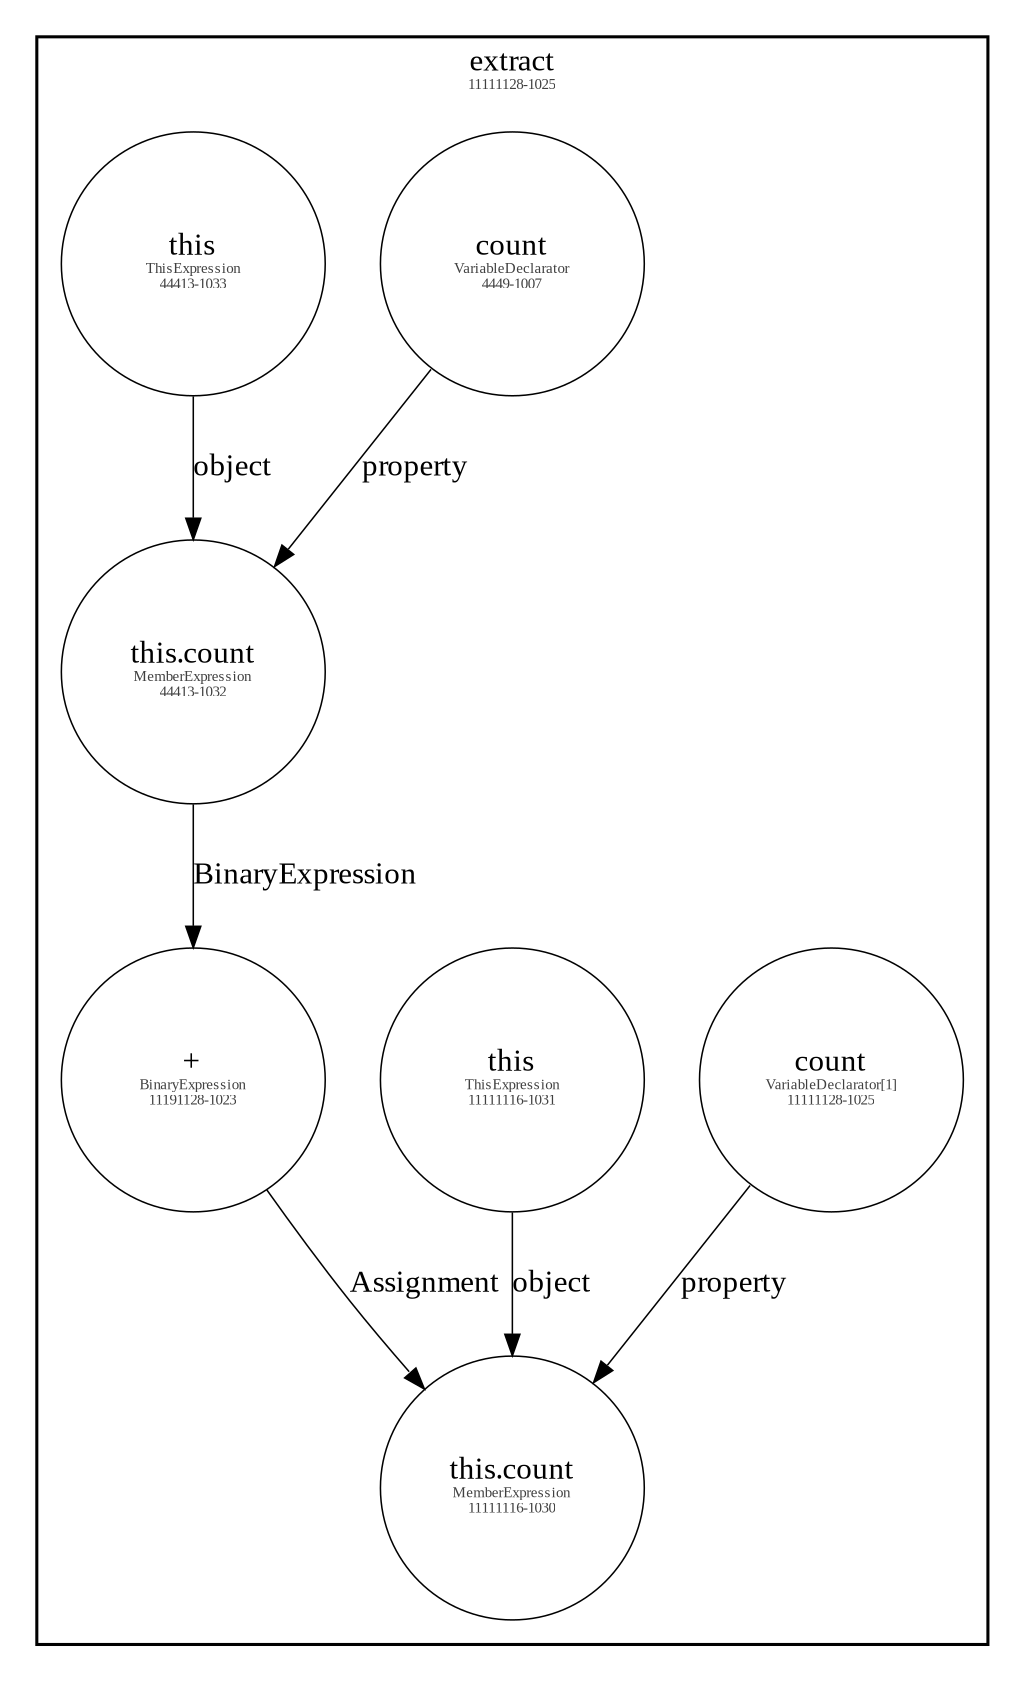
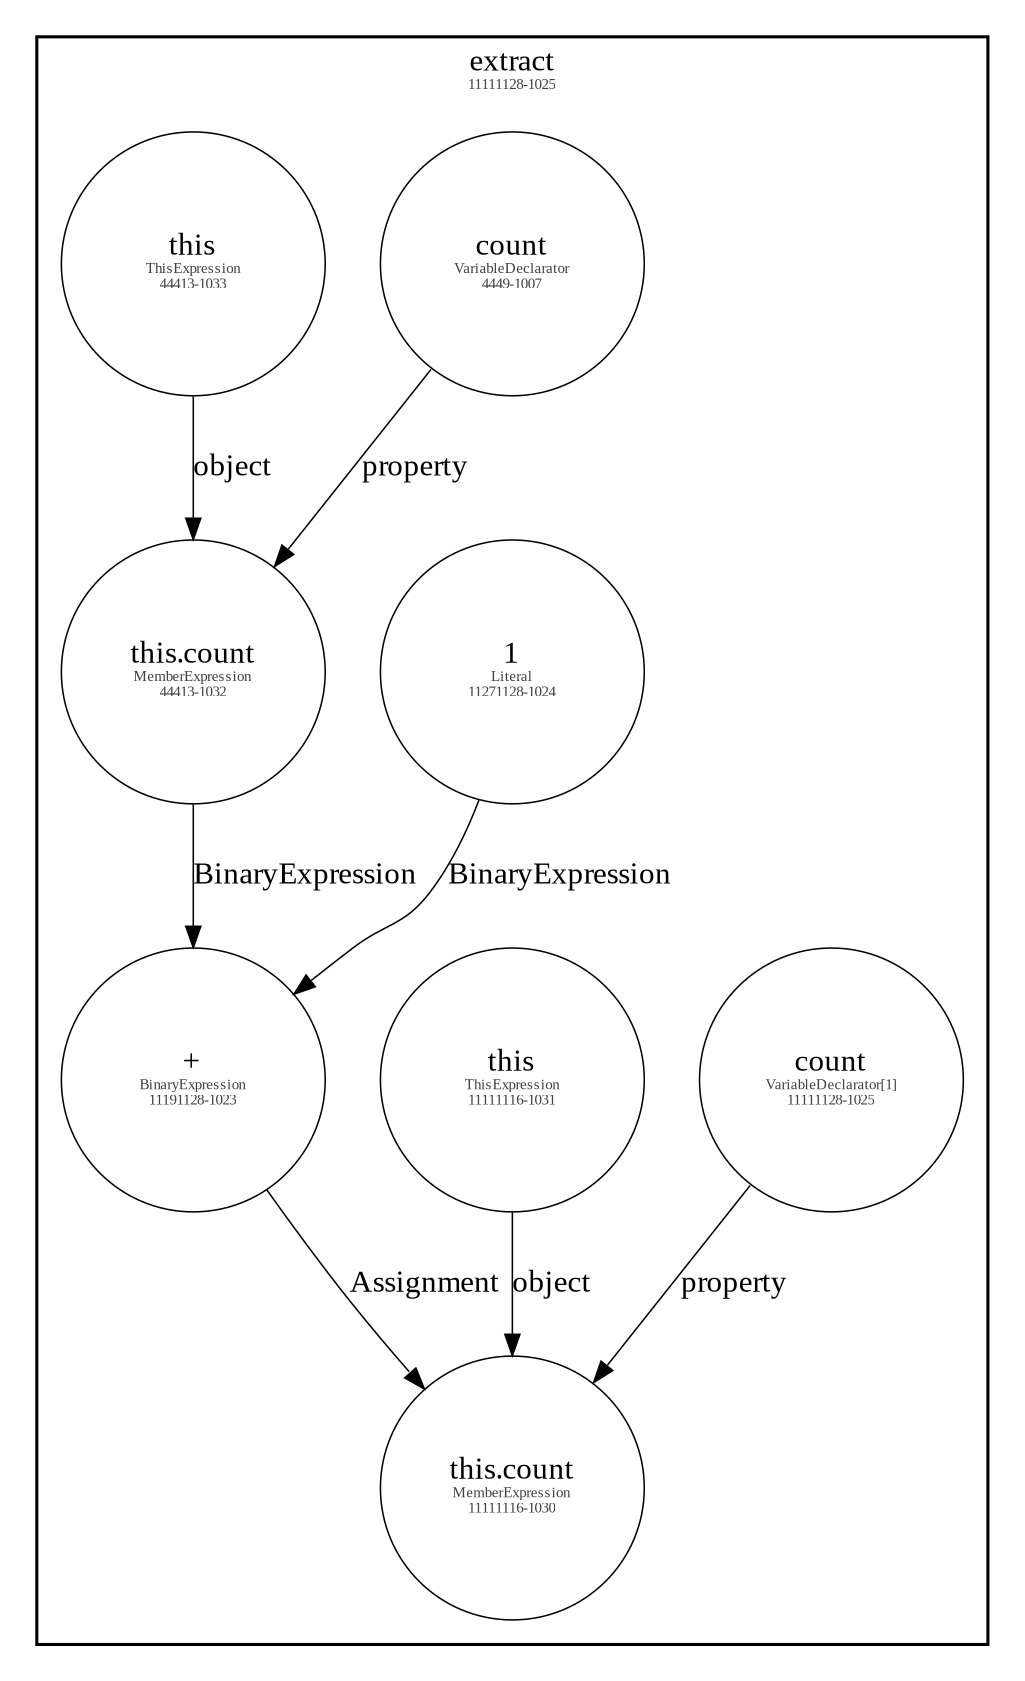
node "1": added
